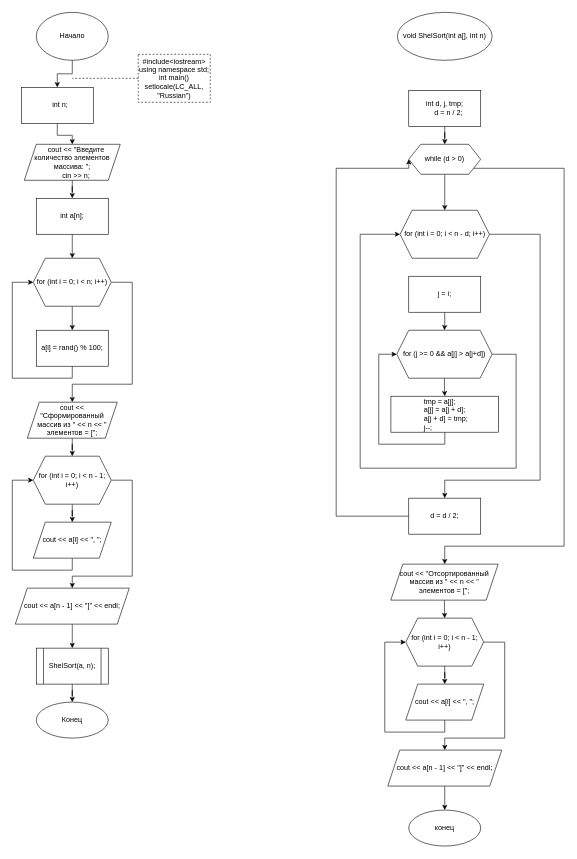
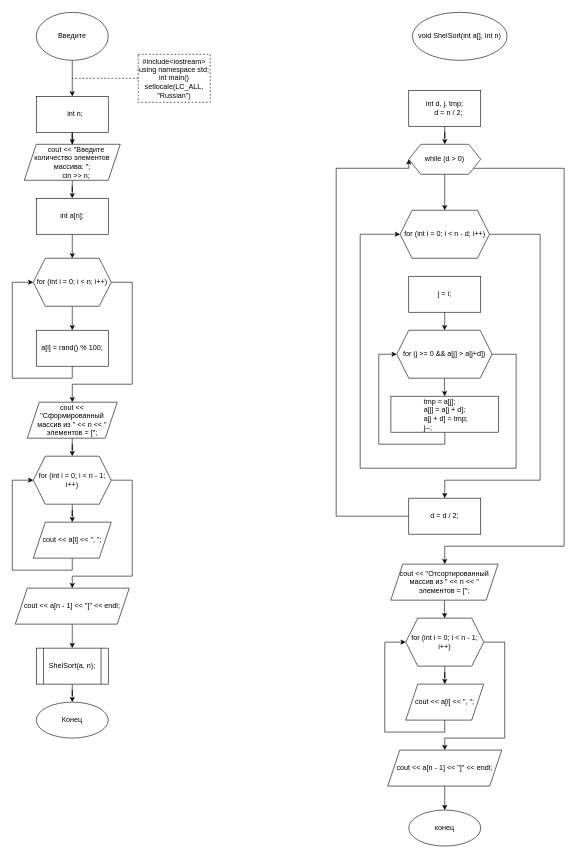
node "Начало": label "Начало" -> "Введите"
node "void ShelSort(int a[], int n)": moved (445, 36) -> (460, 36)
node "int n;": moved (57, 105) -> (72, 114)
